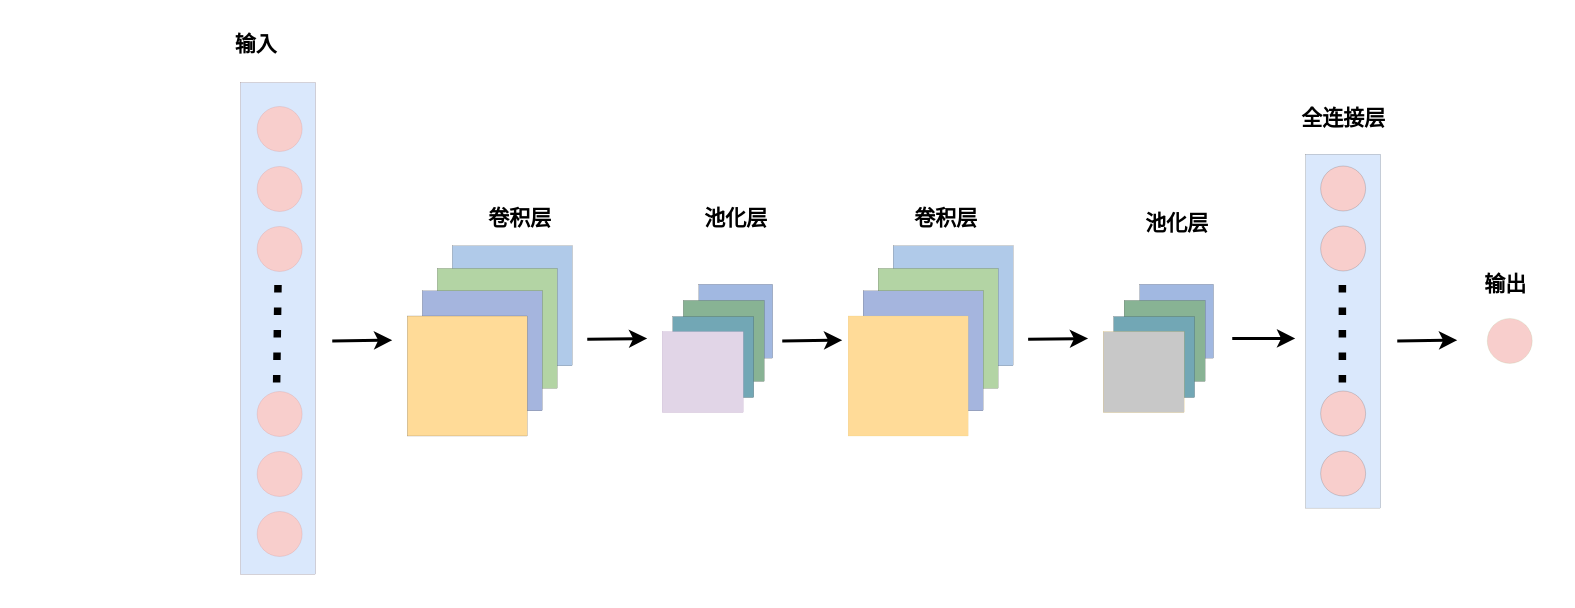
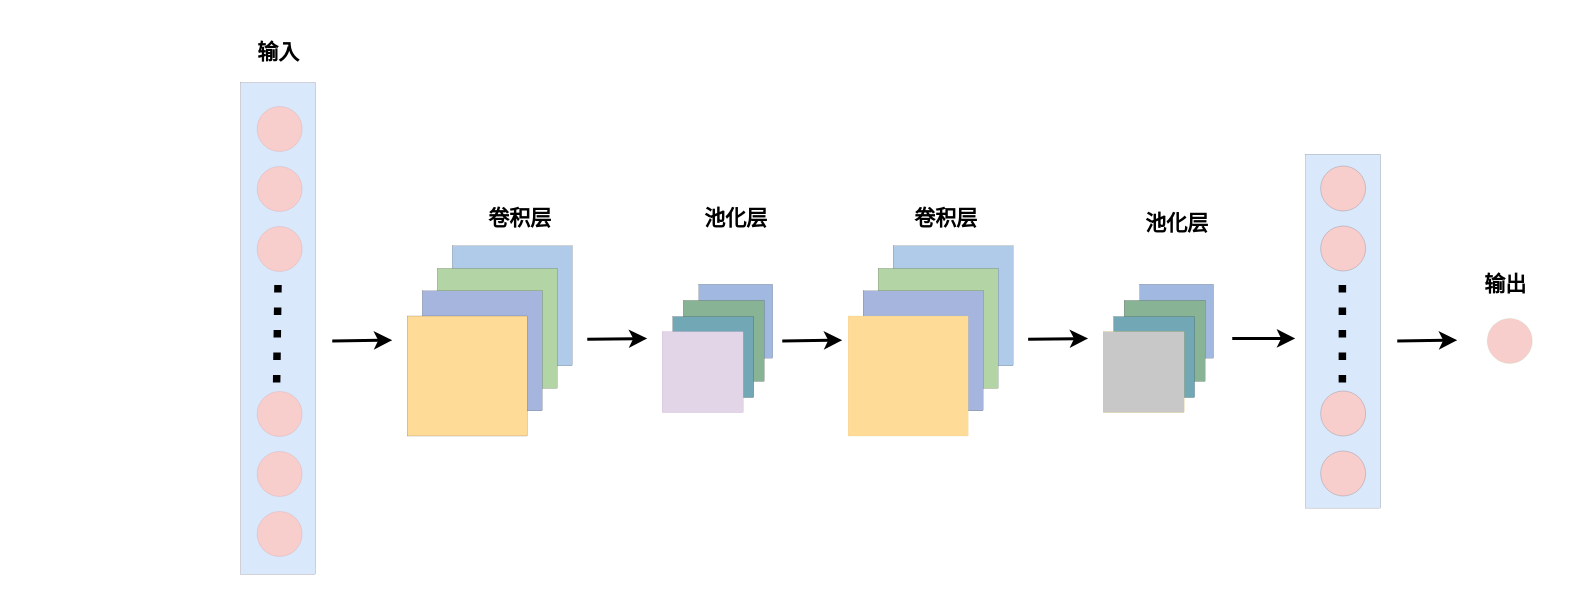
node "输入": moved (256, 46) -> (278, 53)
node "全连接层": removed
